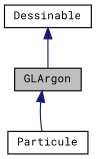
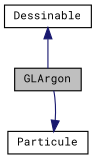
edge "Particule" -> "GLArgon": reversed
